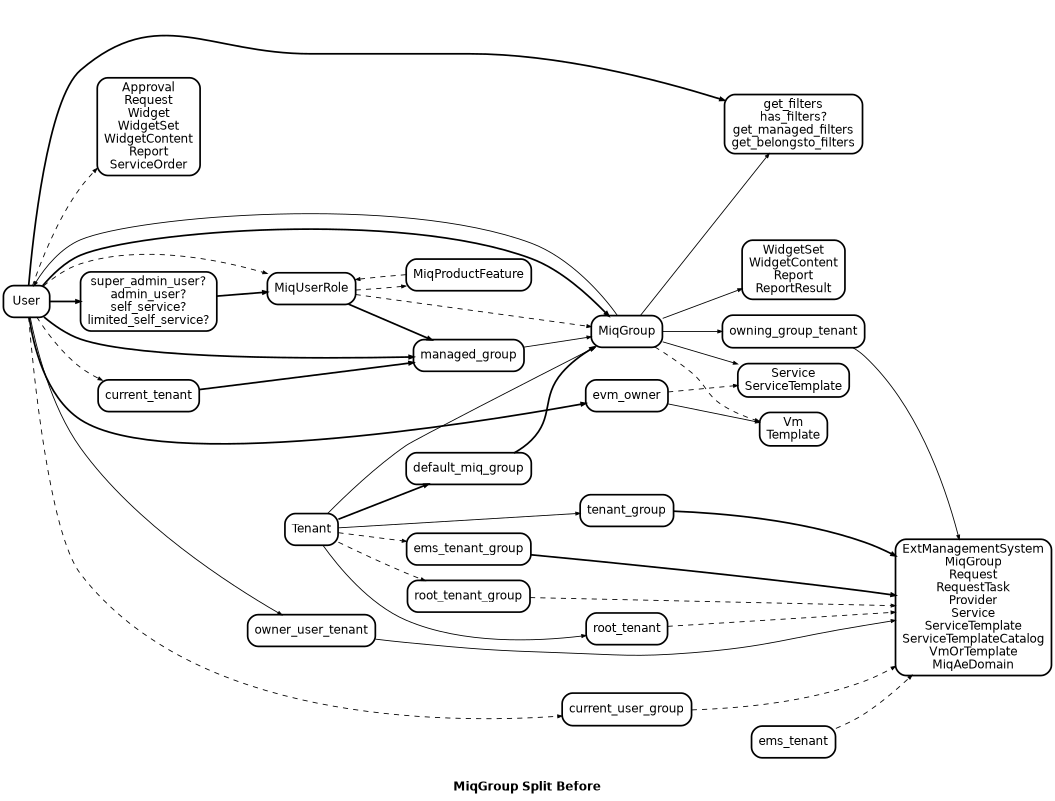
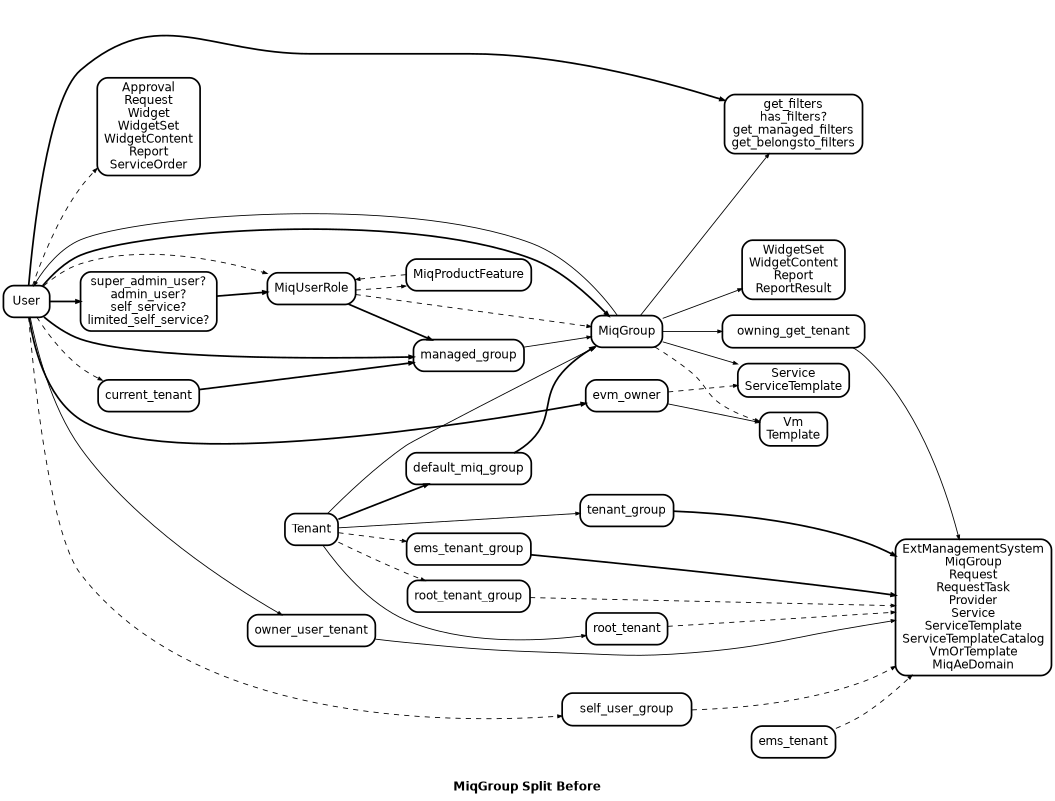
node "owning_group_tenant": label "owning_group_tenant" -> "owning_get_tenant"
node "current_user_group": label "current_user_group" -> "self_user_group"
